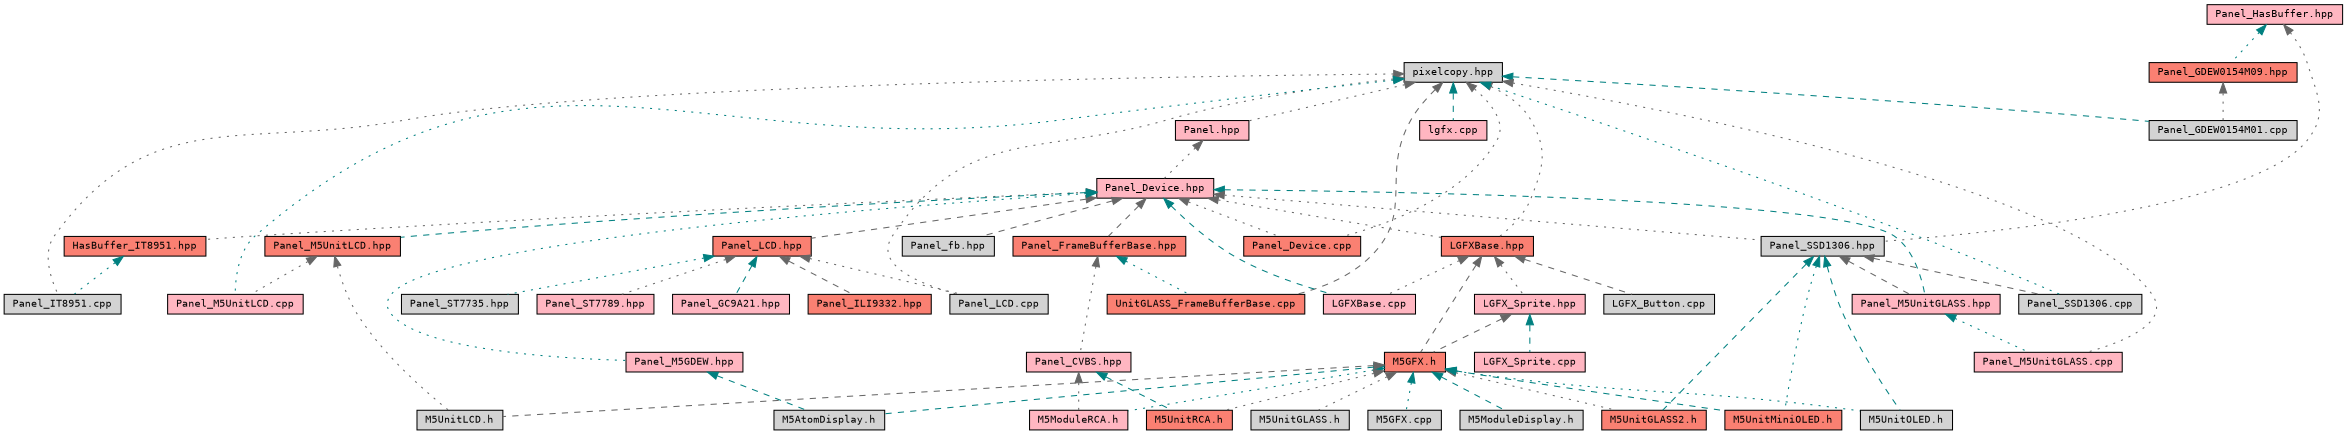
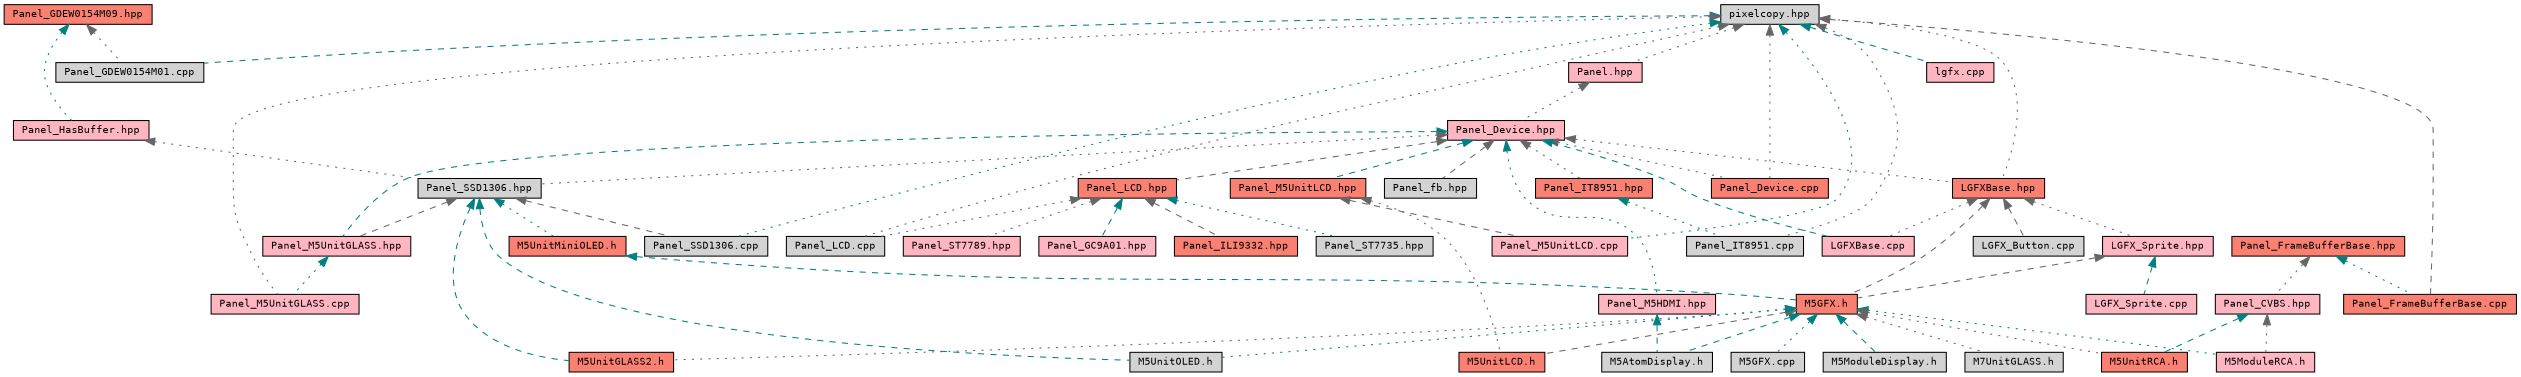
edge "Panel_GDEW0154M09.hpp" -> "Panel_HasBuffer.hpp": reversed
edge "Panel_FrameBufferBase.hpp" -> "Panel_Device.hpp": removed
node "HasBuffer_IT8951.hpp": label "HasBuffer_IT8951.hpp" -> "Panel_IT8951.hpp"
edge "Panel_M5UnitLCD.cpp" -> "Panel_M5UnitLCD.hpp": style dotted -> dashed
node "Panel_GC9A21.hpp": label "Panel_GC9A21.hpp" -> "Panel_GC9A01.hpp"
node "UnitGLASS_FrameBufferBase.cpp": label "UnitGLASS_FrameBufferBase.cpp" -> "Panel_FrameBufferBase.cpp"
node "Panel_M5GDEW.hpp": label "Panel_M5GDEW.hpp" -> "Panel_M5HDMI.hpp"
edge "M5UnitMiniOLED.h" -> "M5GFX.h": reversed
node "M5UnitLCD.h": fillcolor lightgrey -> salmon
node "M5UnitGLASS.h": label "M5UnitGLASS.h" -> "M7UnitGLASS.h"
